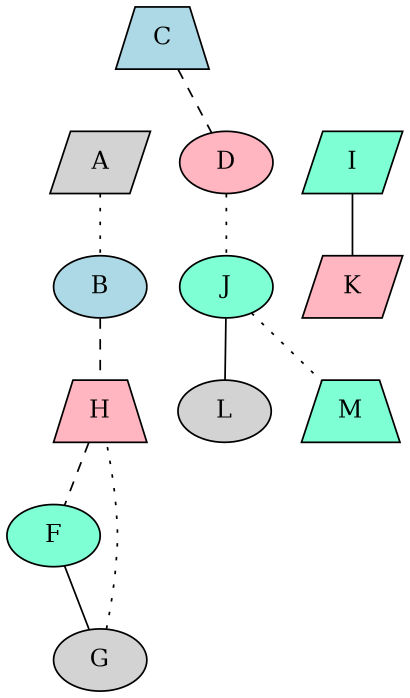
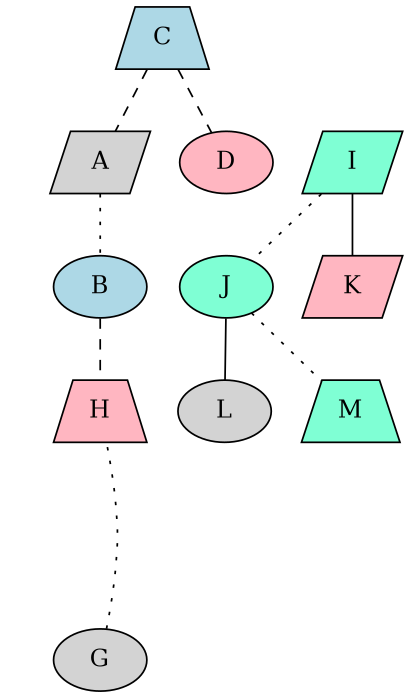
edge "C" -- "A": added
edge "D" -- "J": now "I" -- "J"
node "F": removed
